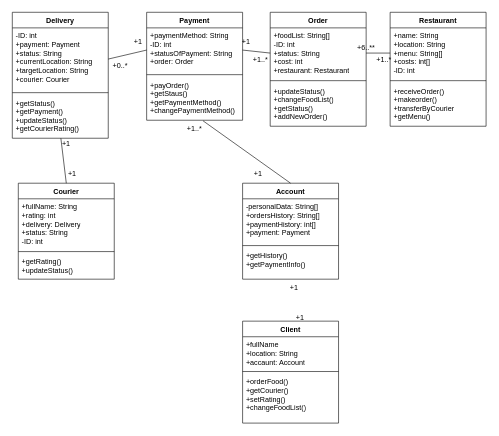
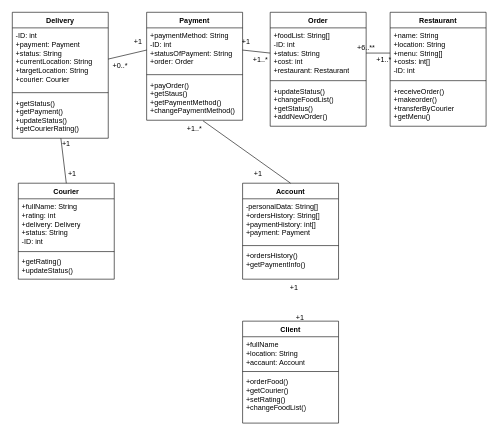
node "+getHistory() +getPaymentInfo()": label "+getHistory() +getPaymentInfo()" -> "+ordersHistory() +getPaymentInfo()"
